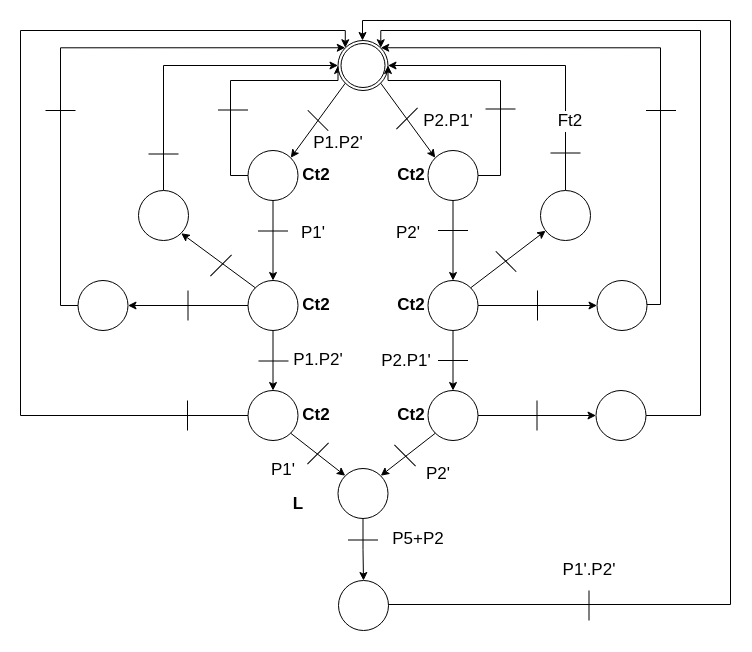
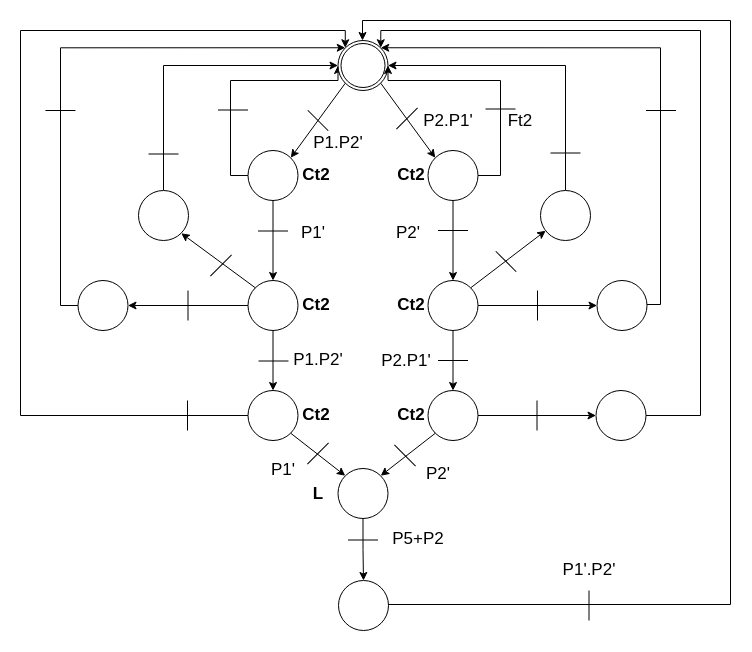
node "Ft2": moved (571, 122) -> (521, 122)
node "L": moved (298, 505) -> (318, 495)
